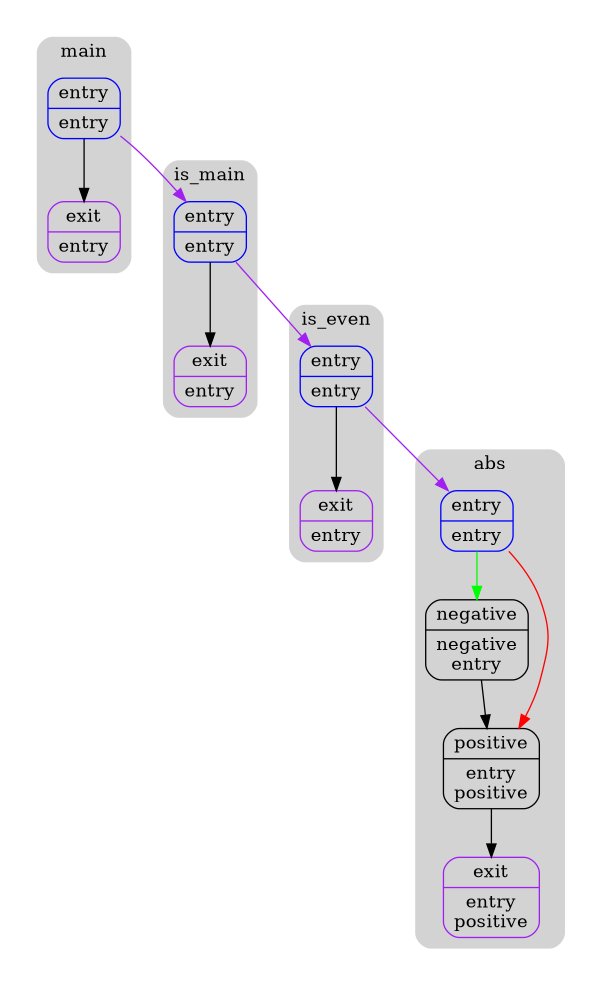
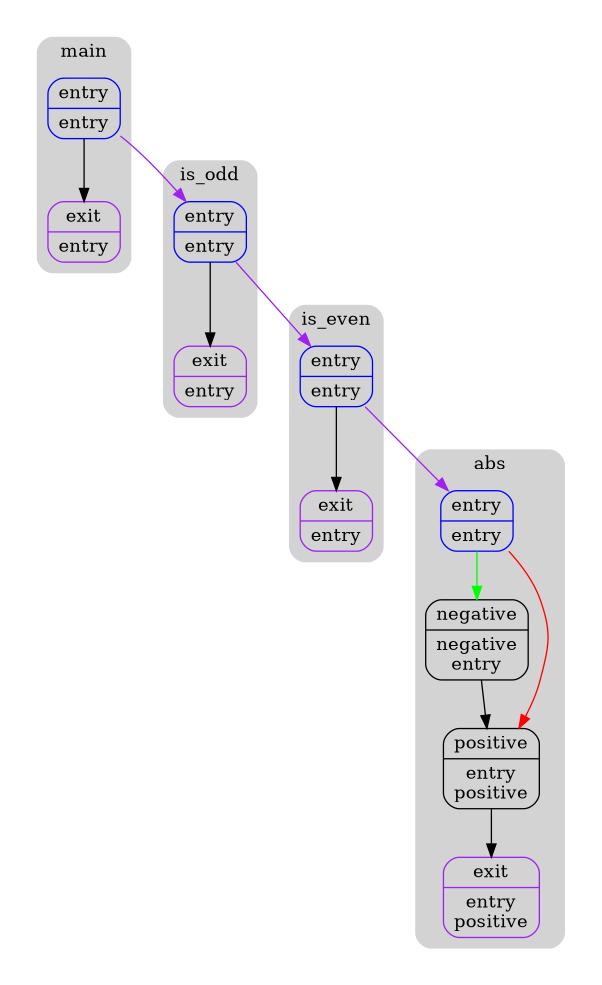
cluster "is_main": label "is_main" -> "is_odd"
